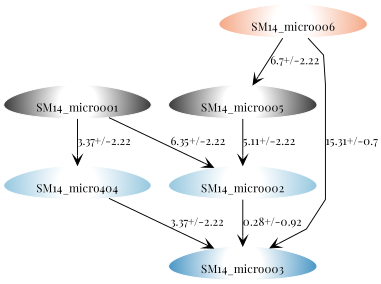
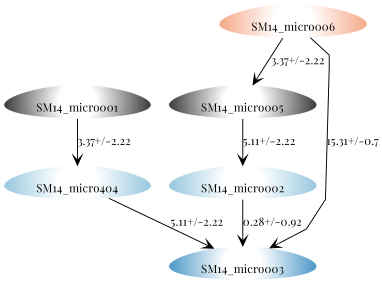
edge "SM14_micro006" -> "SM14_micro005": label "6.7+/-2.22" -> "3.37+/-2.22"
edge "SM14_micro001" -> "SM14_micro002": removed, label "6.35+/-2.22"
edge "SM14_micro404" -> "SM14_micro003": label "3.37+/-2.22" -> "5.11+/-2.22"
